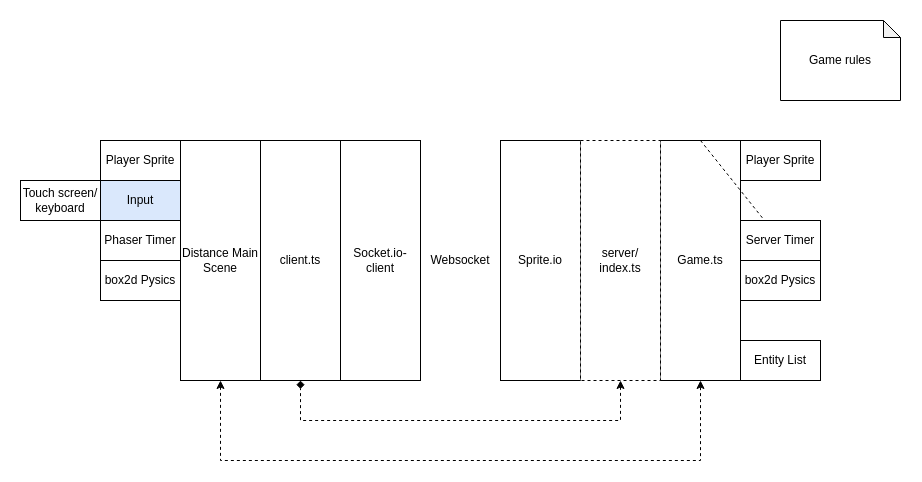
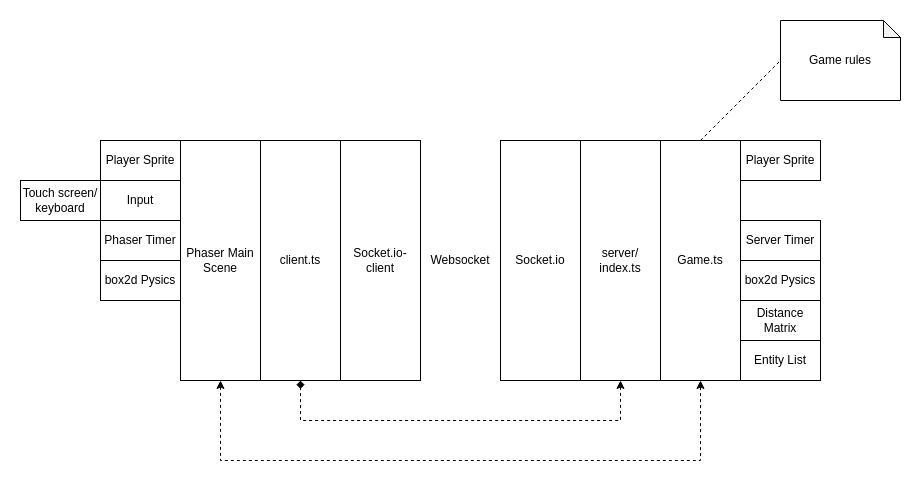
edge "Server Timer" -- "Game.ts": now "Game rules" -- "Game.ts"
node "Input": fillcolor #dae8fc -> #ffffff
node "Distance Main Scene": label "Distance Main Scene" -> "Phaser Main Scene"
node "Sprite.io": label "Sprite.io" -> "Socket.io"
node "server/ index.ts": style dashed -> solid
node "Distance Matrix": added
